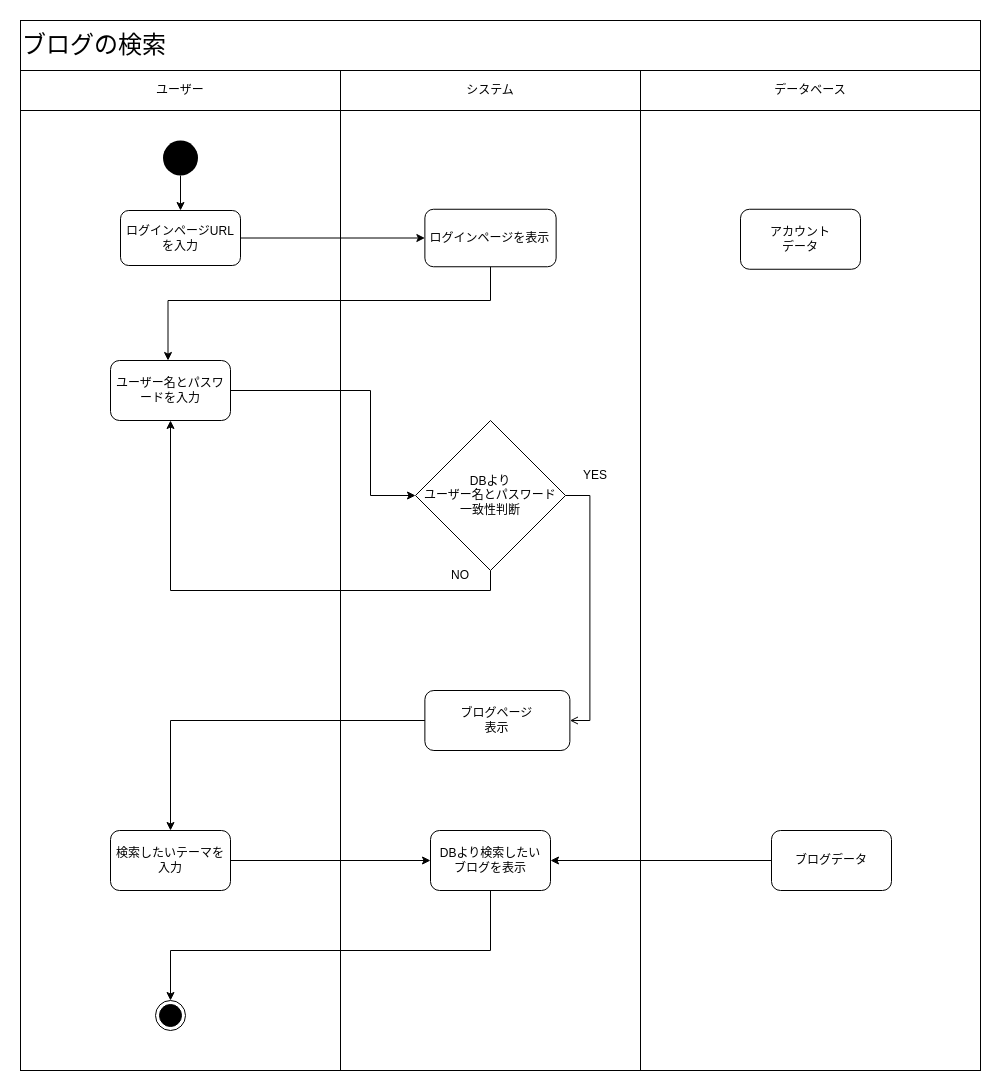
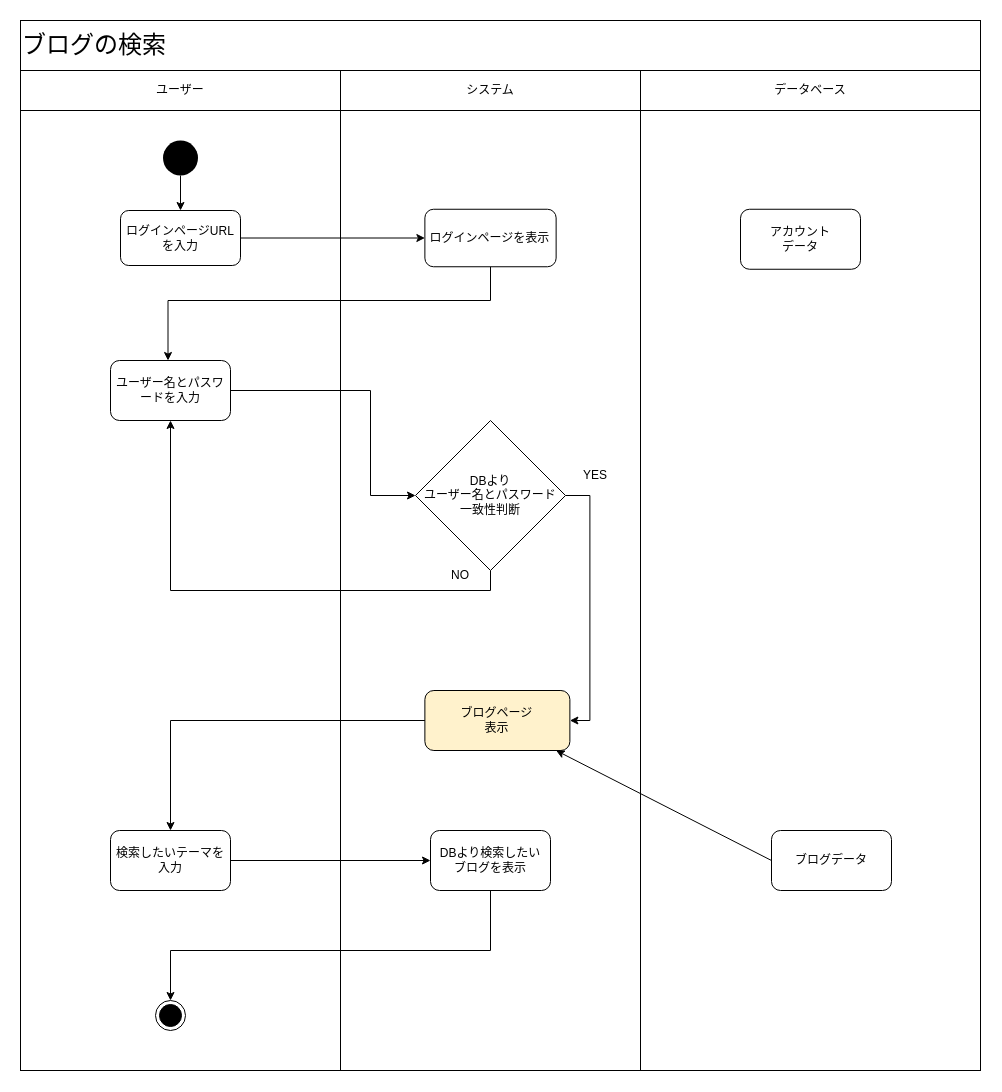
node "ブログページ 表示": fillcolor #ffffff -> #fff2cc
edge "DBより ユーザー名とパスワード 一致性判断" -> "ブログページ 表示": arrowhead open -> classic
edge "ブログデータ" -> "DBより検索したい ブログを表示": now "ブログデータ" -> "ブログページ 表示"
